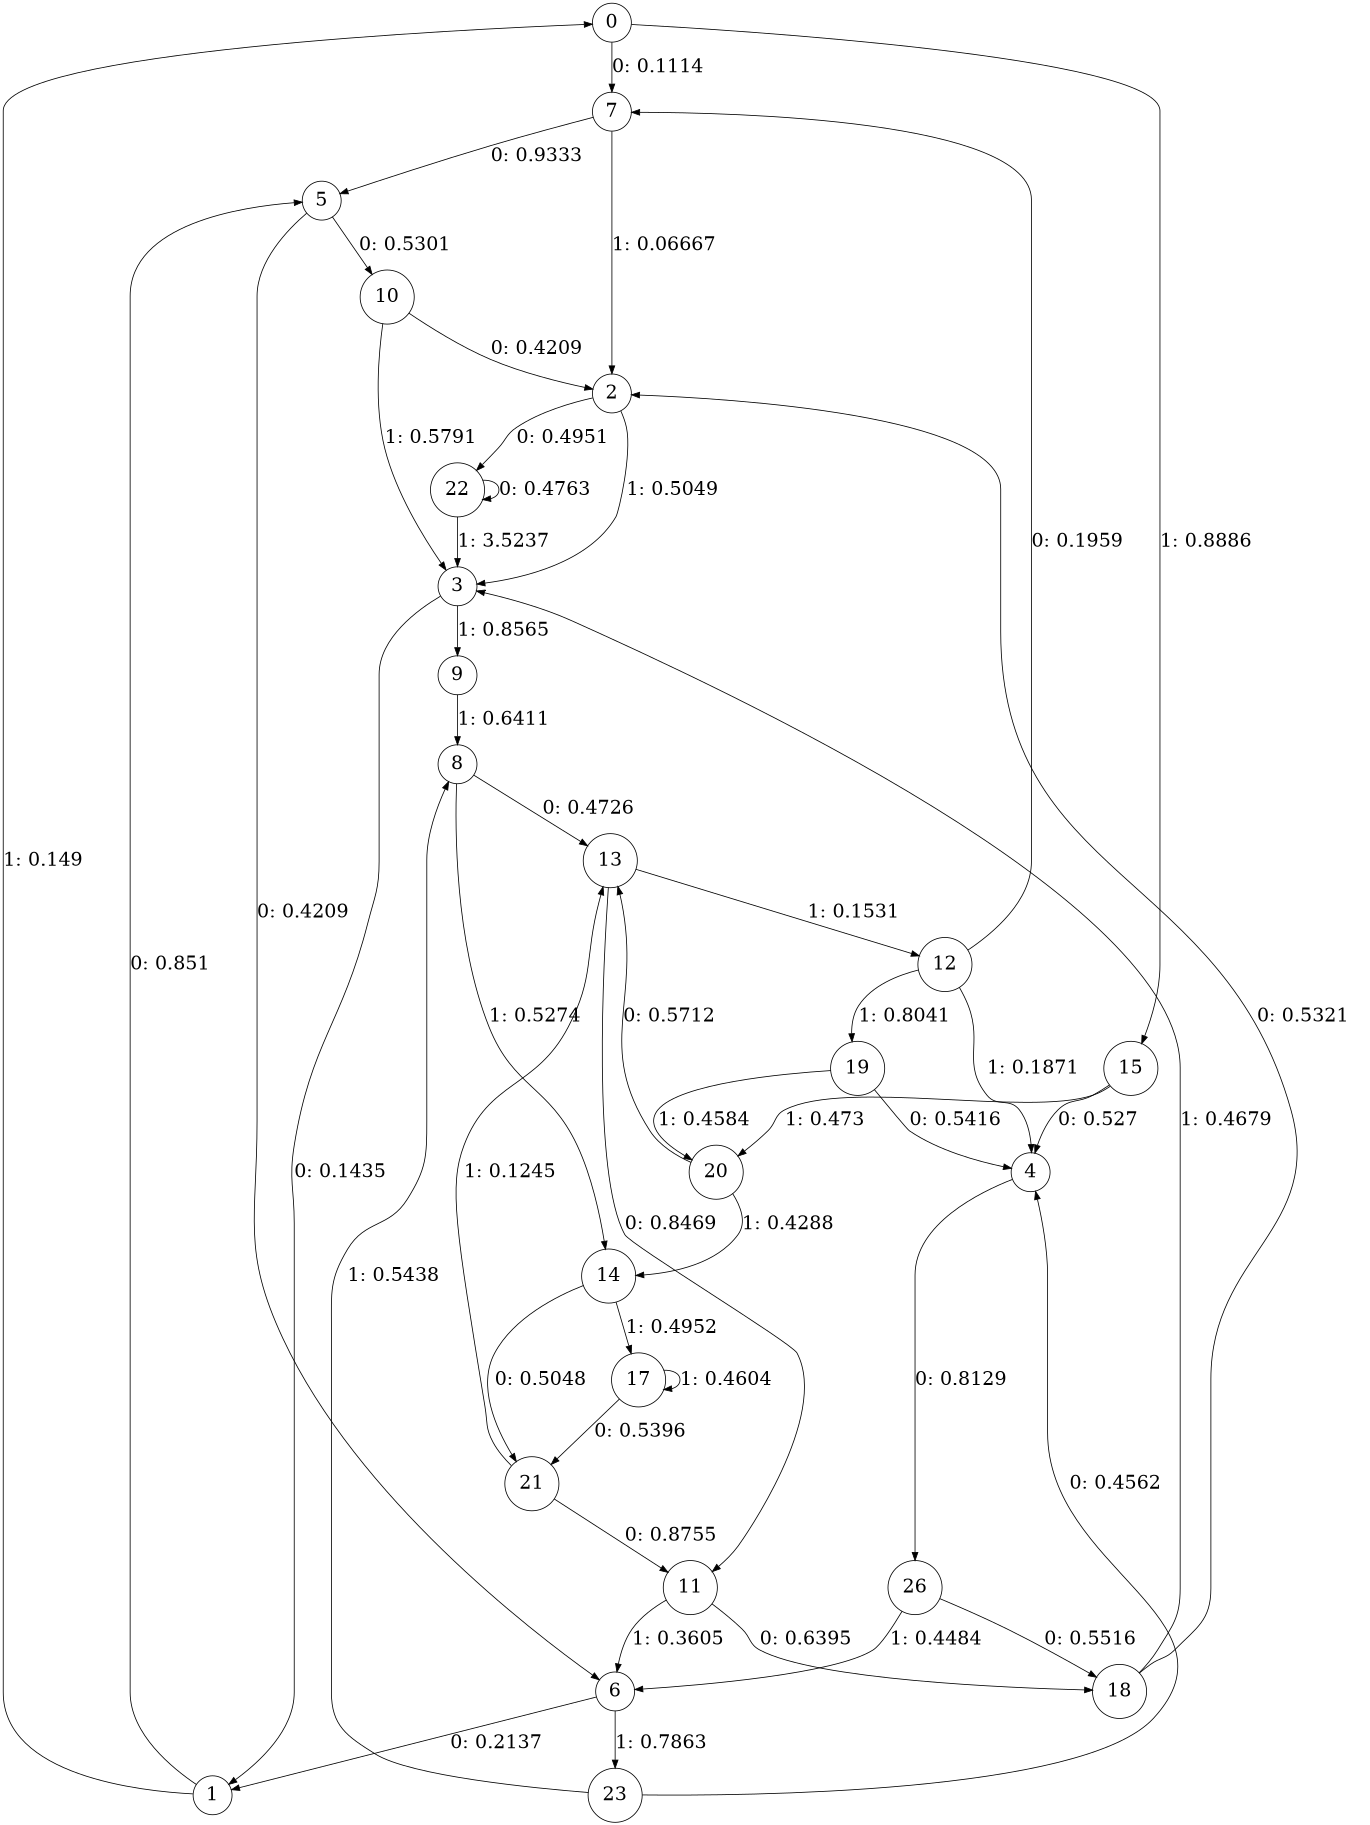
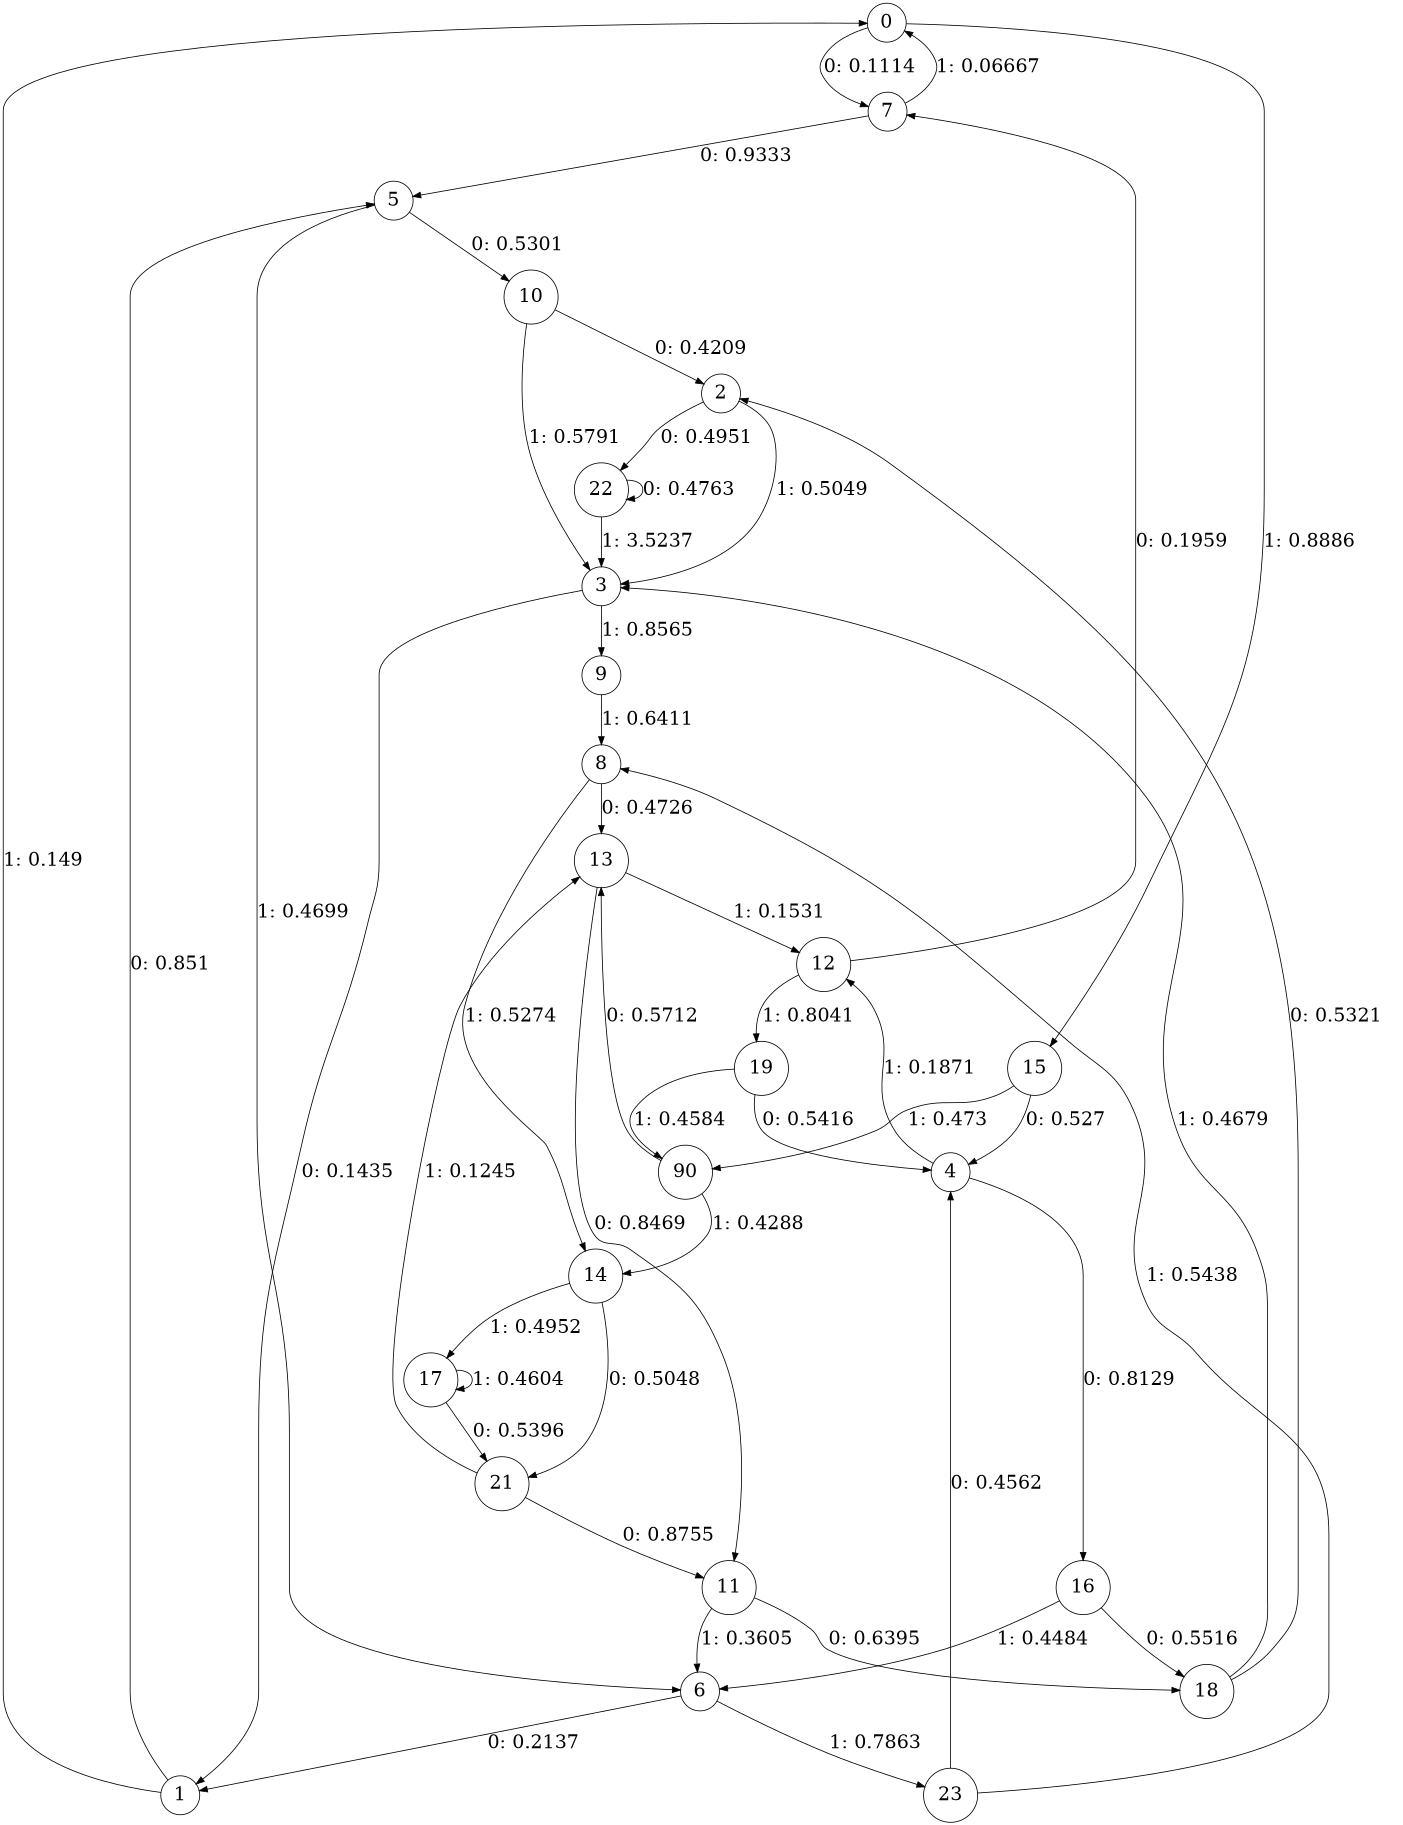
edge "7" -> "2": now "7" -> "0"
edge "5" -> "6": label "0: 0.4209   " -> "1: 0.4699   "
edge "12" -> "4": reversed
node "20": label "20" -> "90"
node "26": label "26" -> "16"
